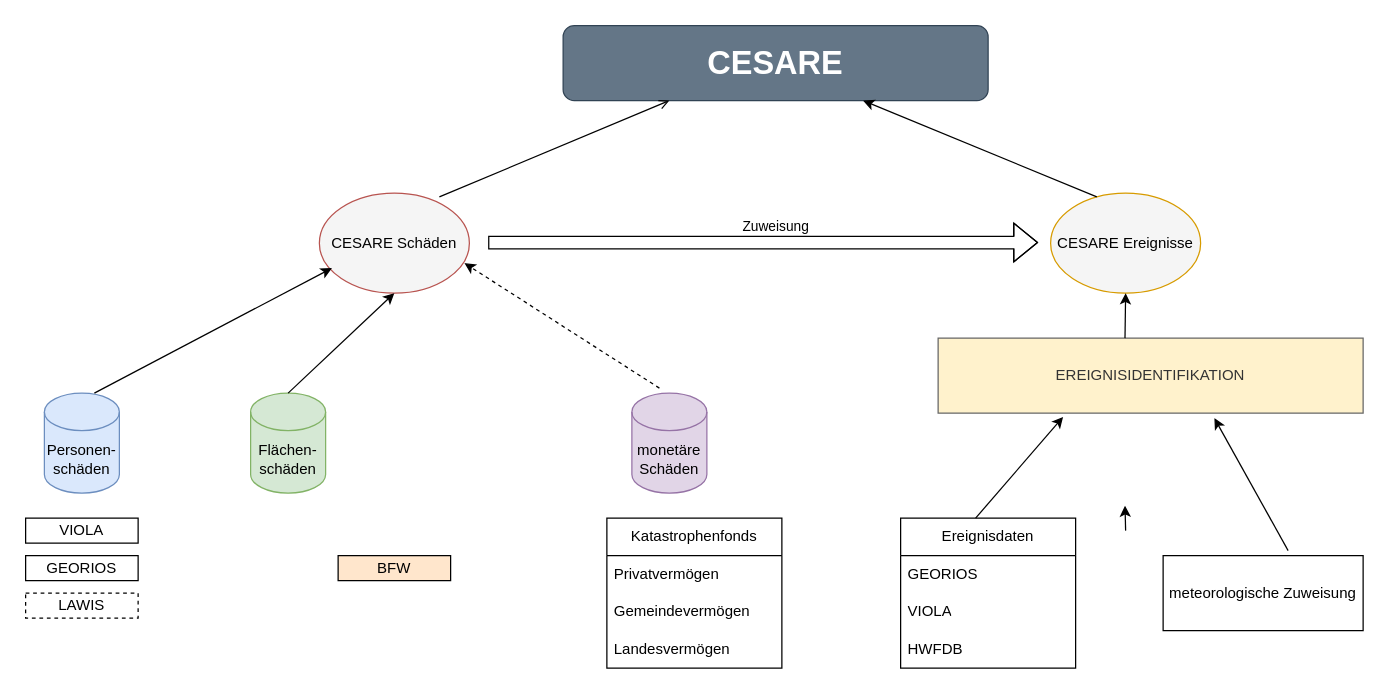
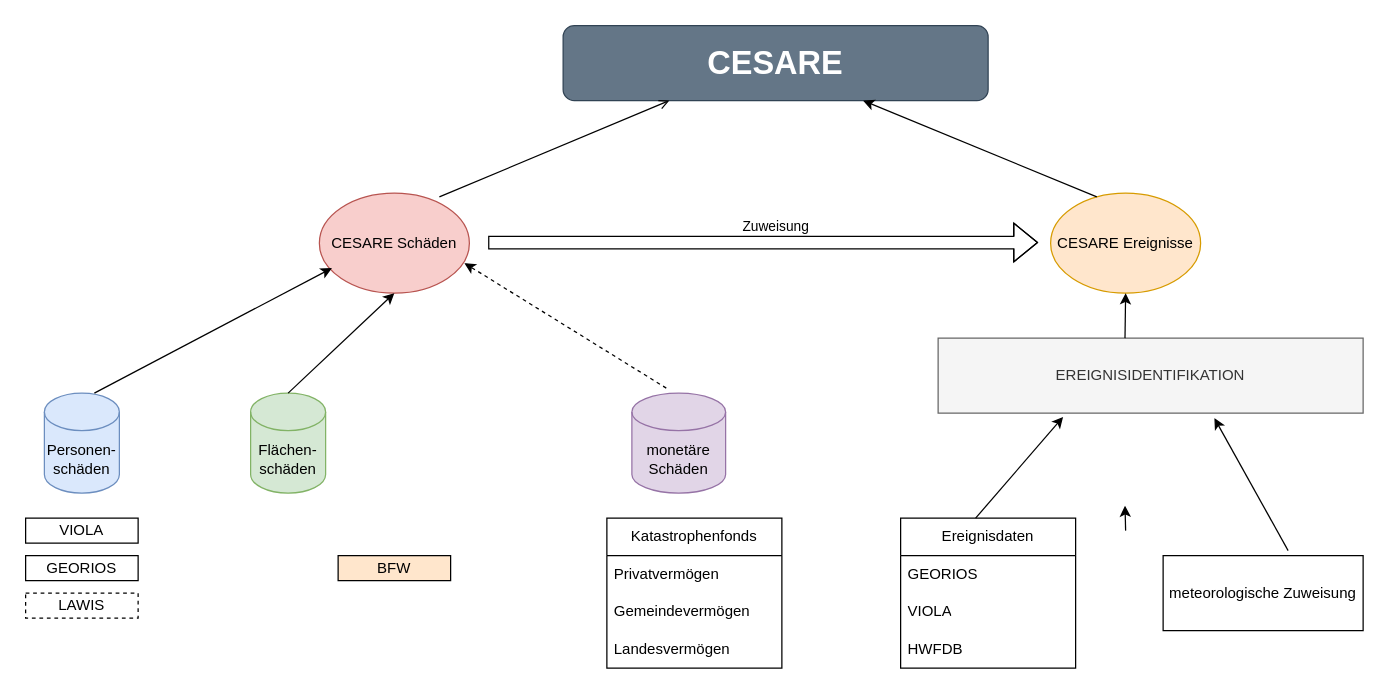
node "CESARE Schäden": fillcolor #f5f5f5 -> #f8cecc
node "CESARE Ereignisse": fillcolor #f5f5f5 -> #ffe6cc
node "EREIGNISIDENTIFIKATION": fillcolor #fff2cc -> #f5f5f5
node "monetäre Schäden": size 75x100 -> 94x100
